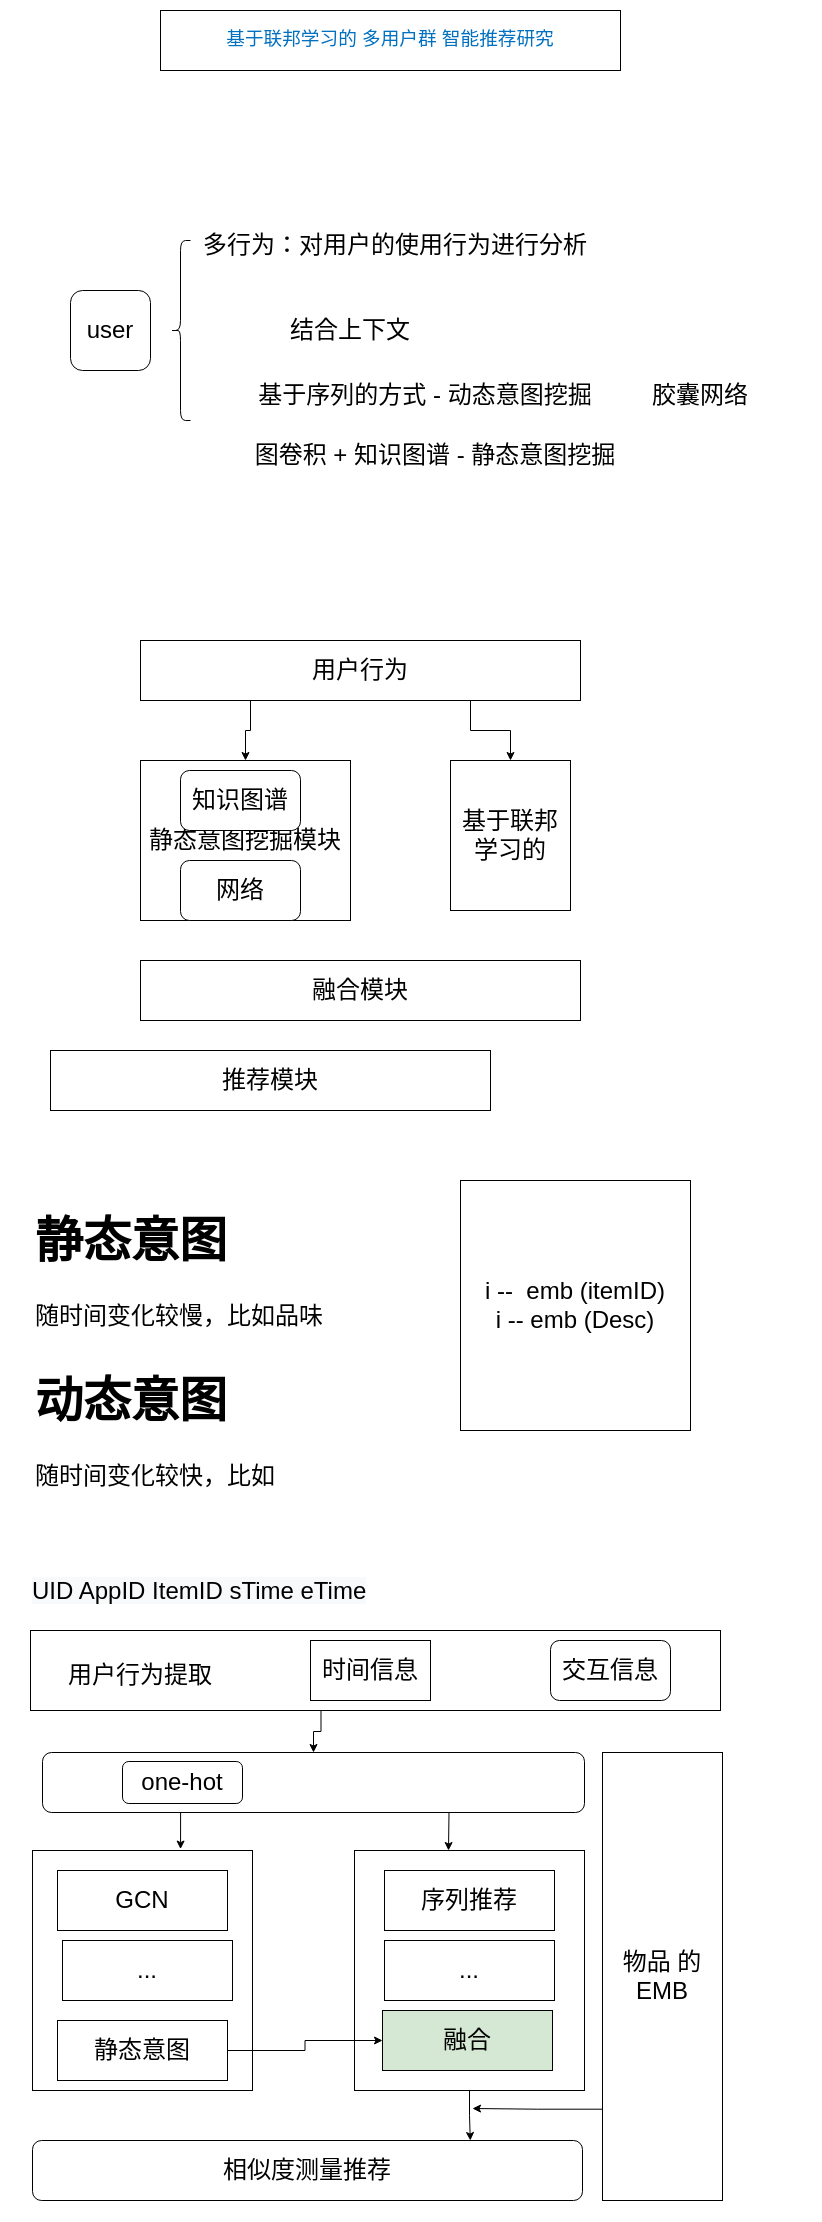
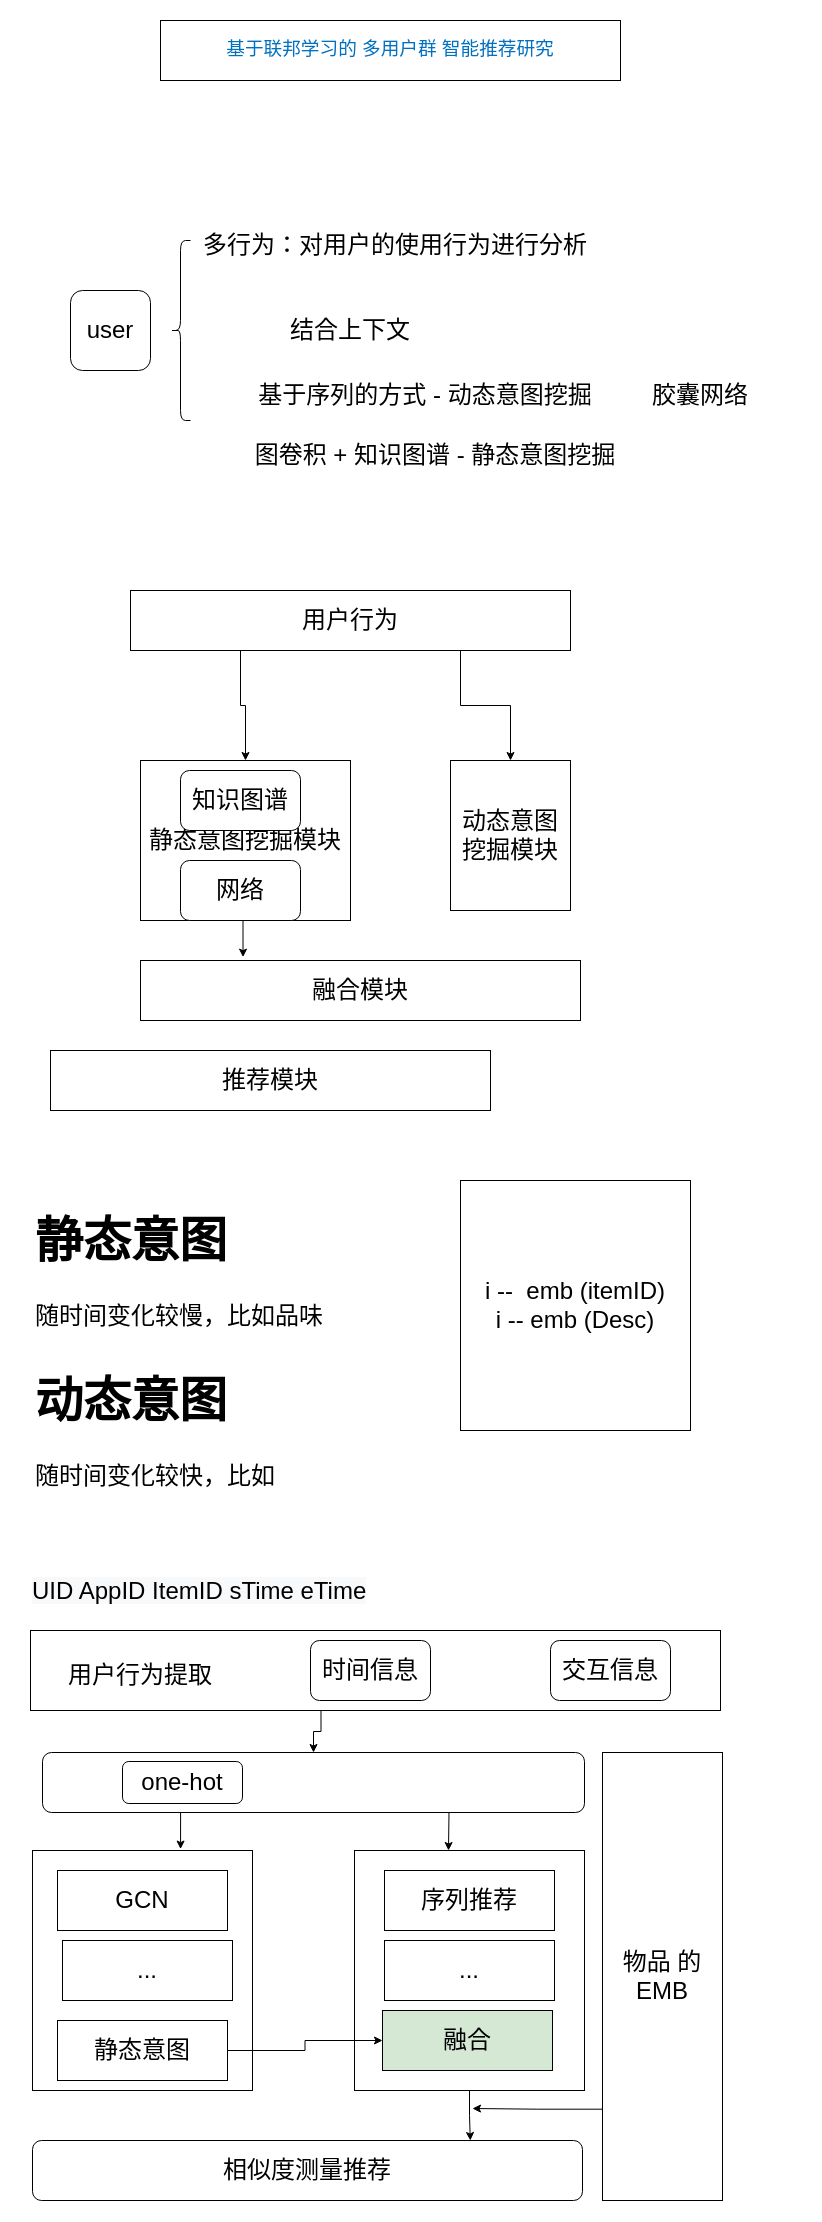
node "基于联邦学习的 多用户群 智能推荐研究": moved (391, 41) -> (391, 51)
node "用户行为": moved (361, 671) -> (351, 621)
node "基于联邦学习的": label "基于联邦学习的" -> "动态意图挖掘模块"
edge "网络" -> "融合模块": added
node "时间信息": shape rectangle -> rounded rectangle
